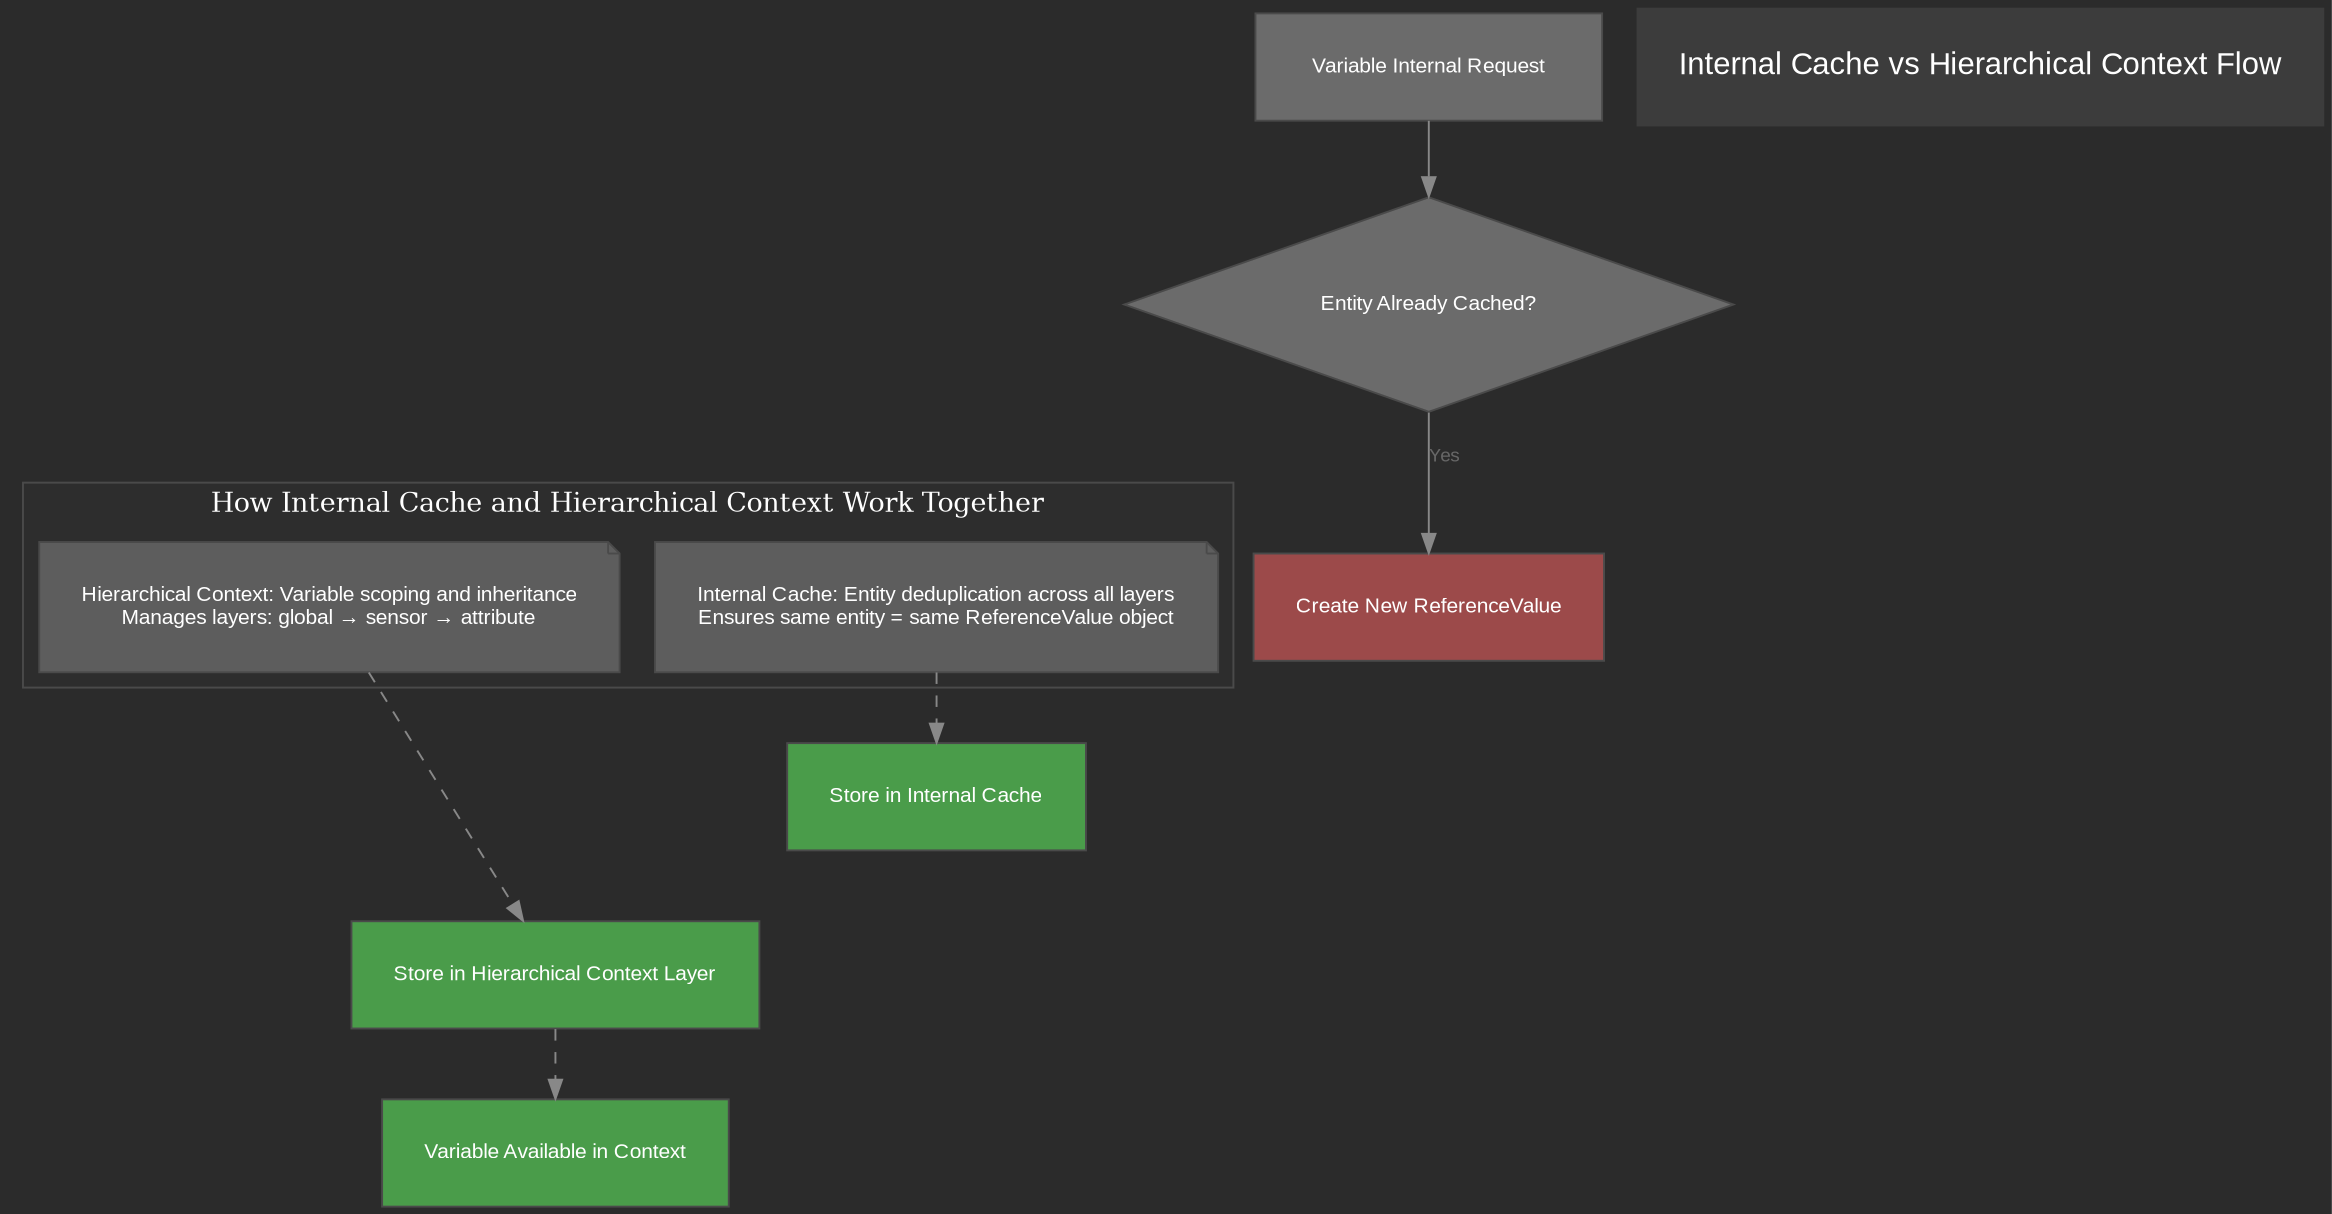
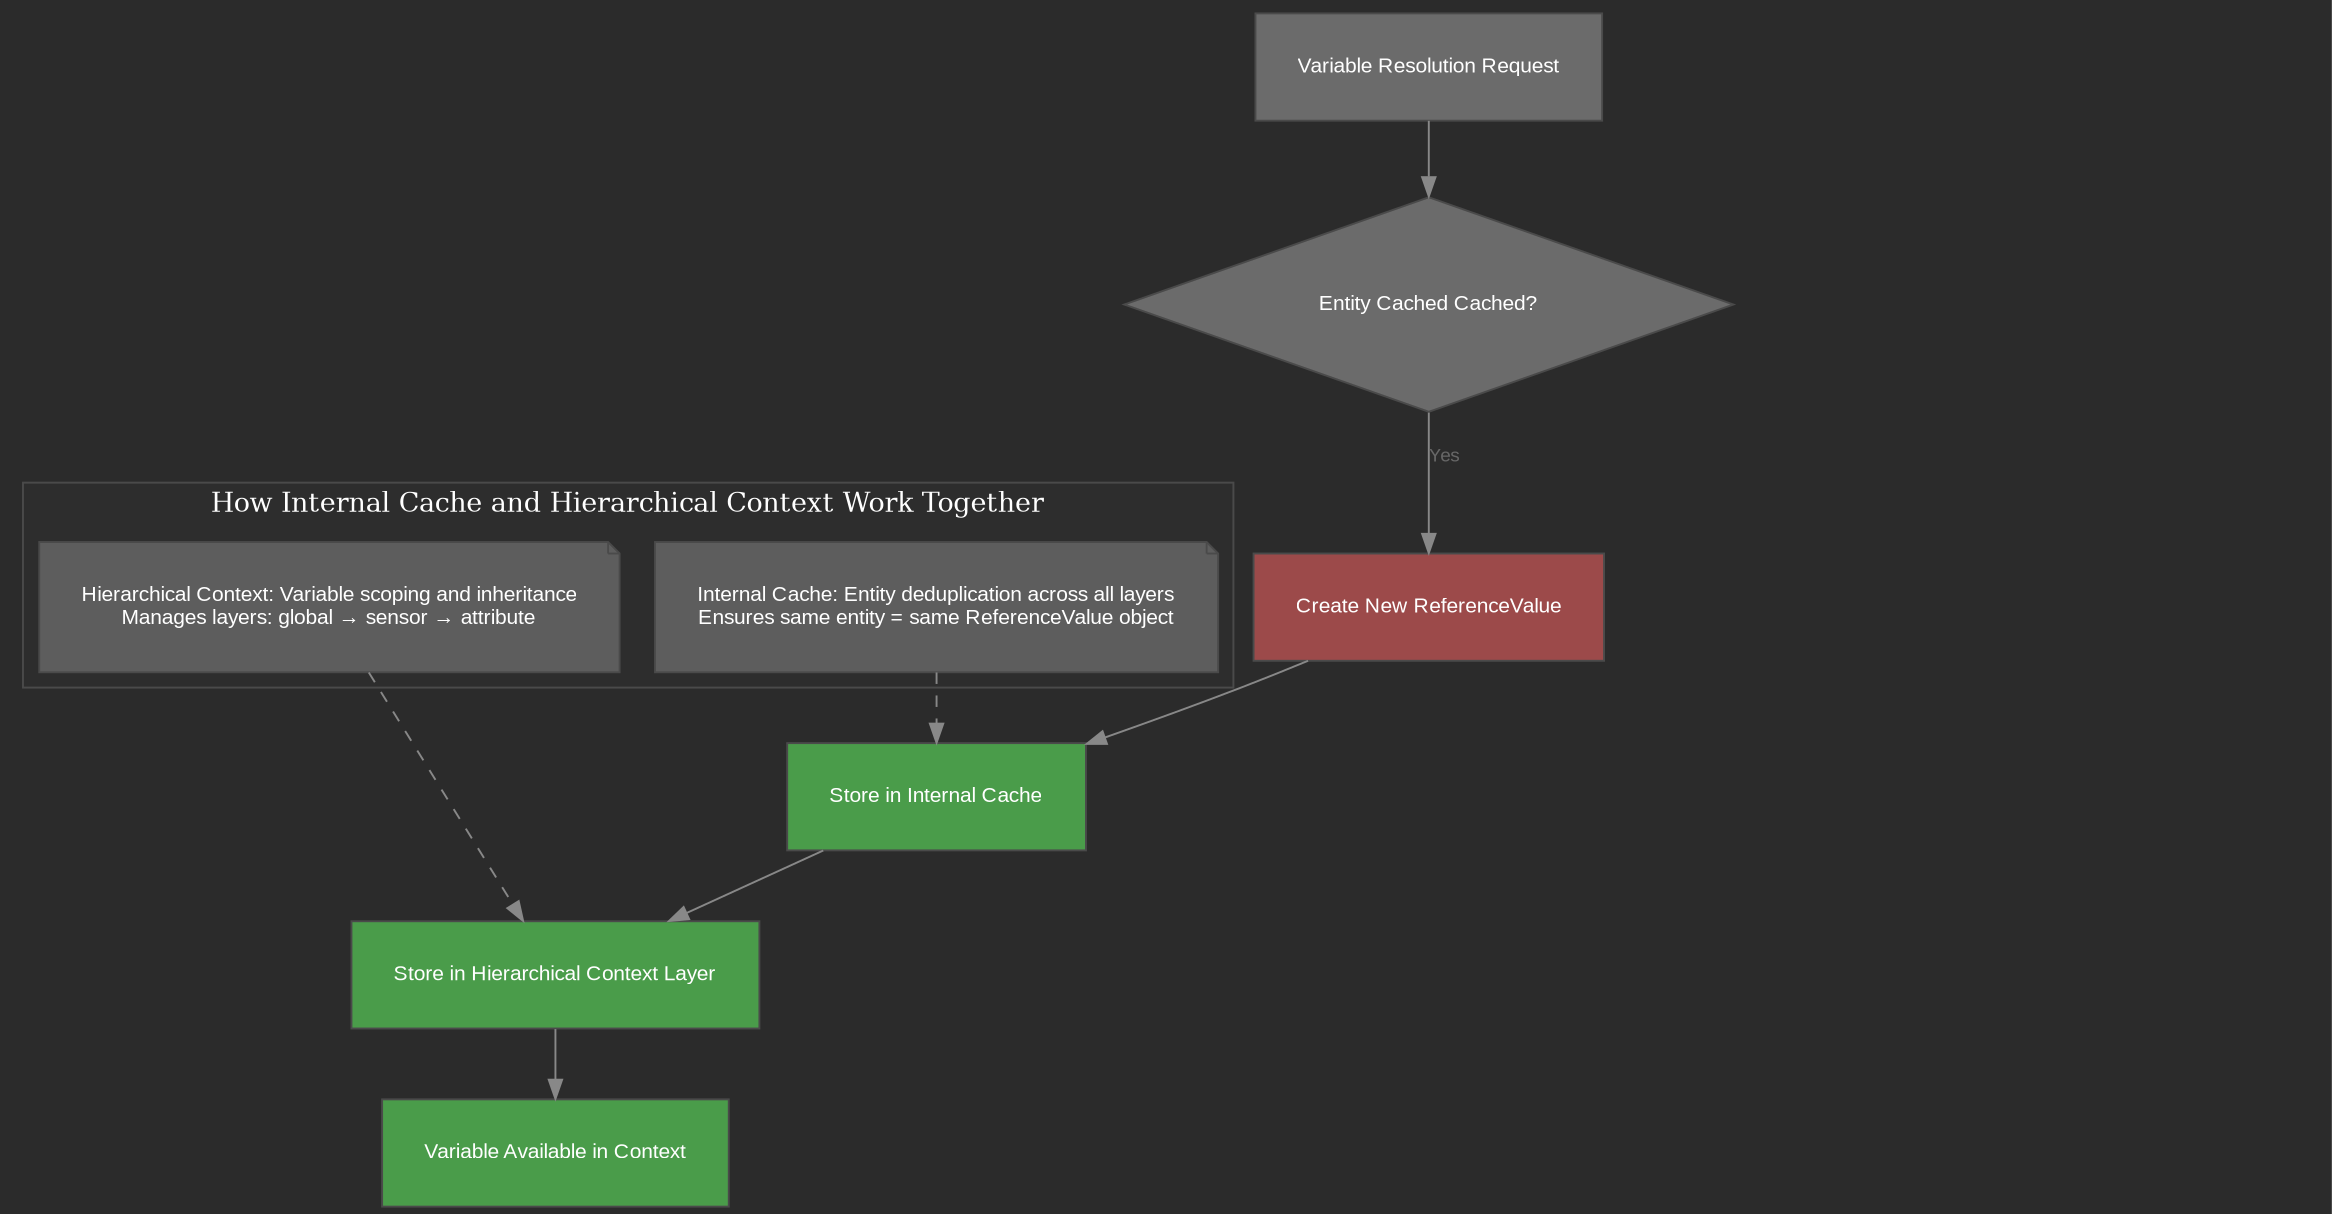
node "Variable Internal Request": label "Variable Internal Request" -> "Variable Resolution Request"
node "Internal Cache vs Hierarchical Context Flow": removed
node "Entity Already Cached?": label "Entity Already Cached?" -> "Entity Cached Cached?"
edge "Create New ReferenceValue" -> "Store in Internal Cache": added
edge "Store in Internal Cache" -> "Store in Hierarchical Context Layer": added
edge "Store in Hierarchical Context Layer" -> "Variable Available in Context": style dashed -> solid
